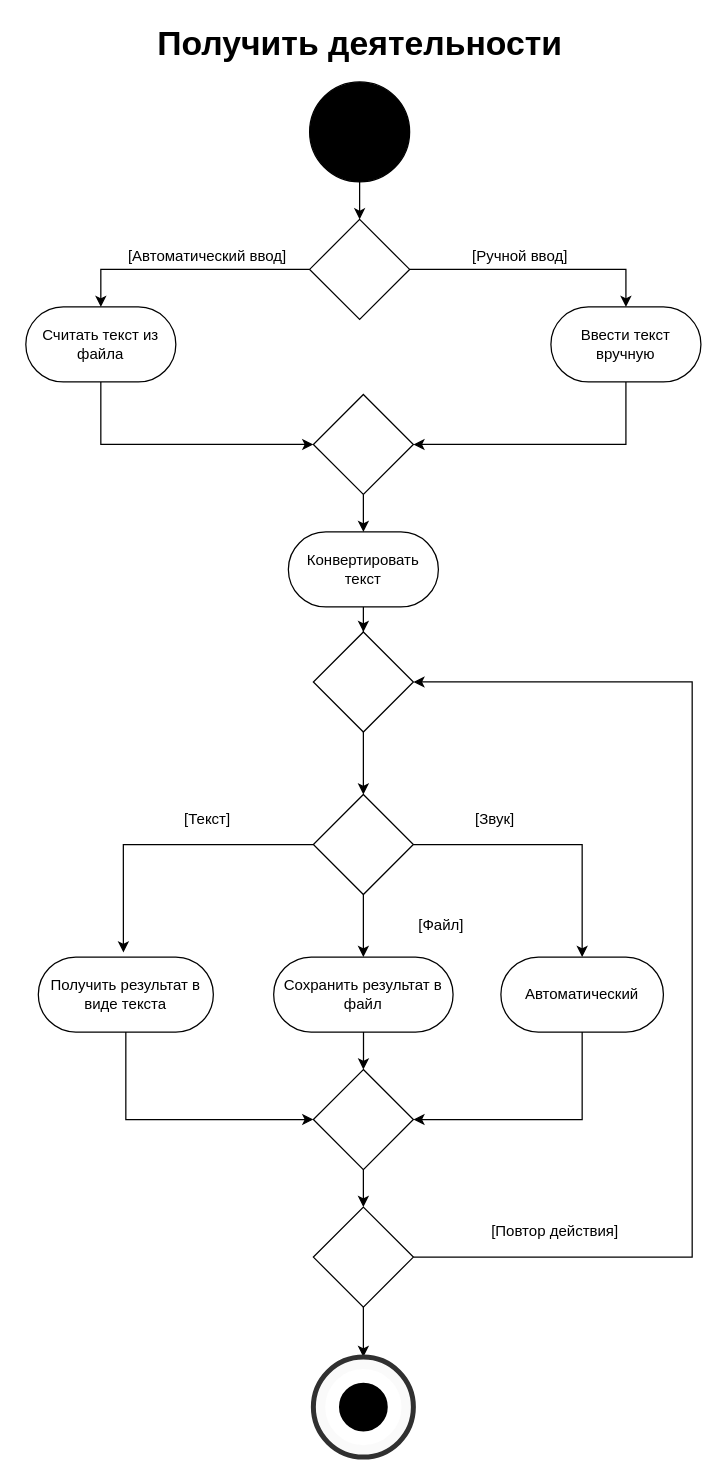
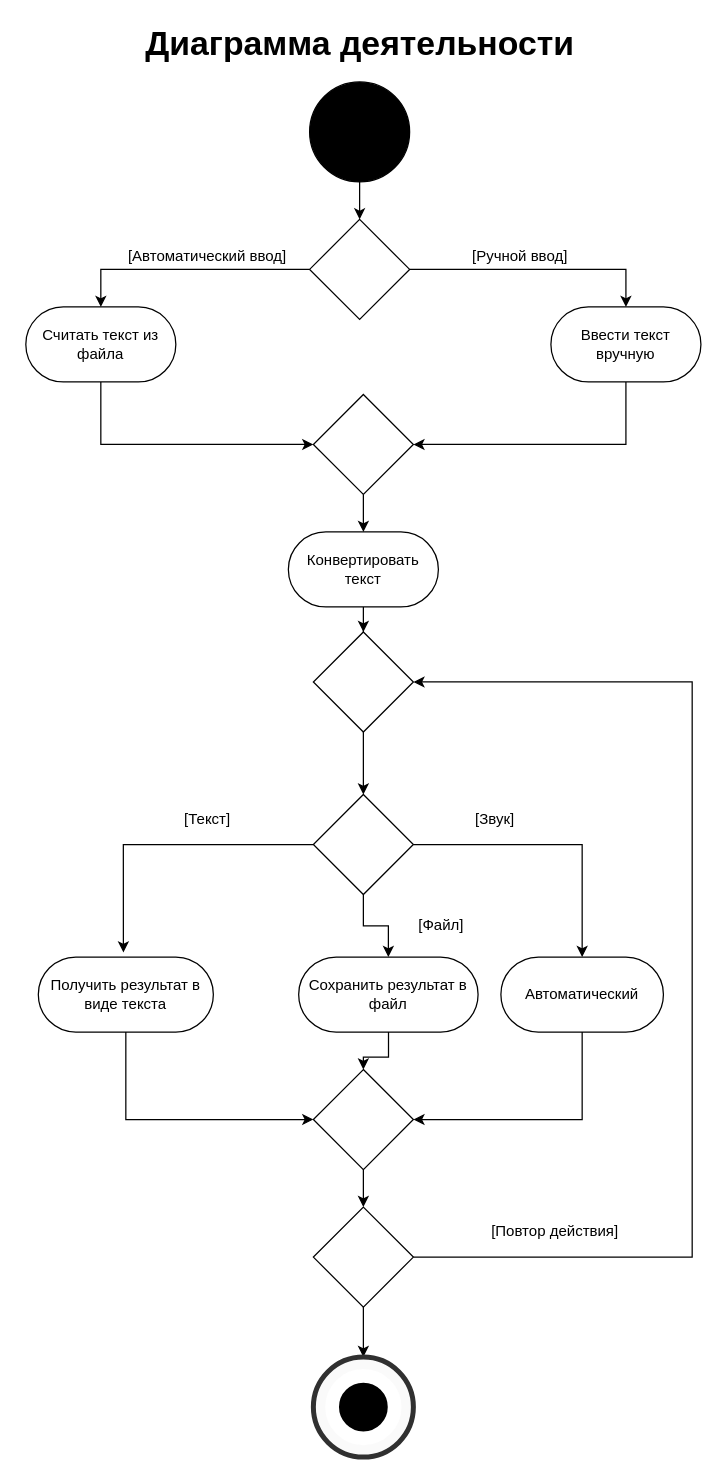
node "Получить деятельности": label "Получить деятельности" -> "Диаграмма деятельности"
node "Сохранить результат в файл": moved (363, 994) -> (388, 994)
